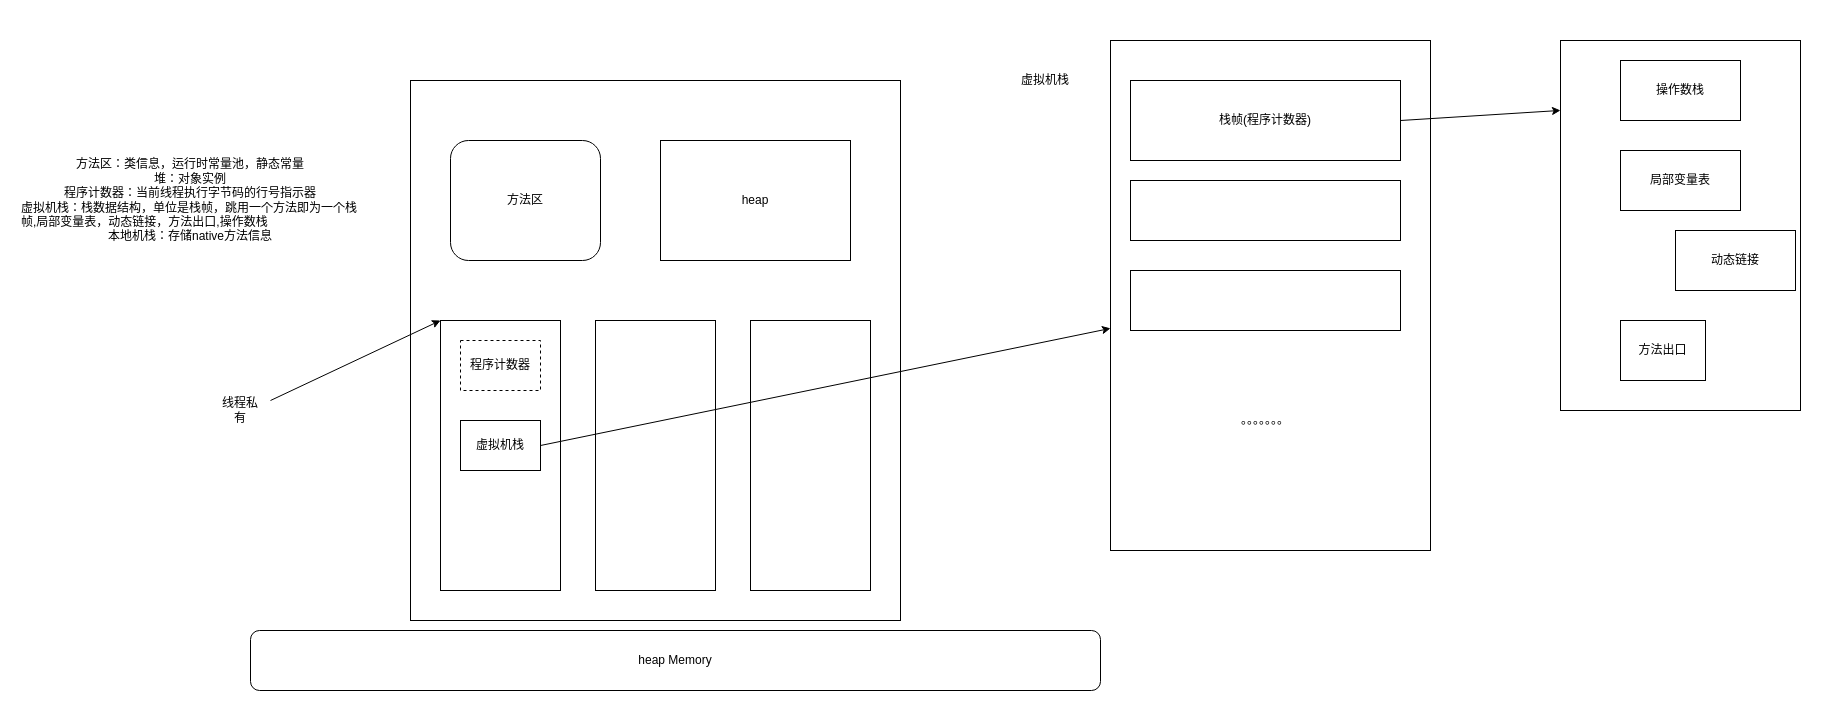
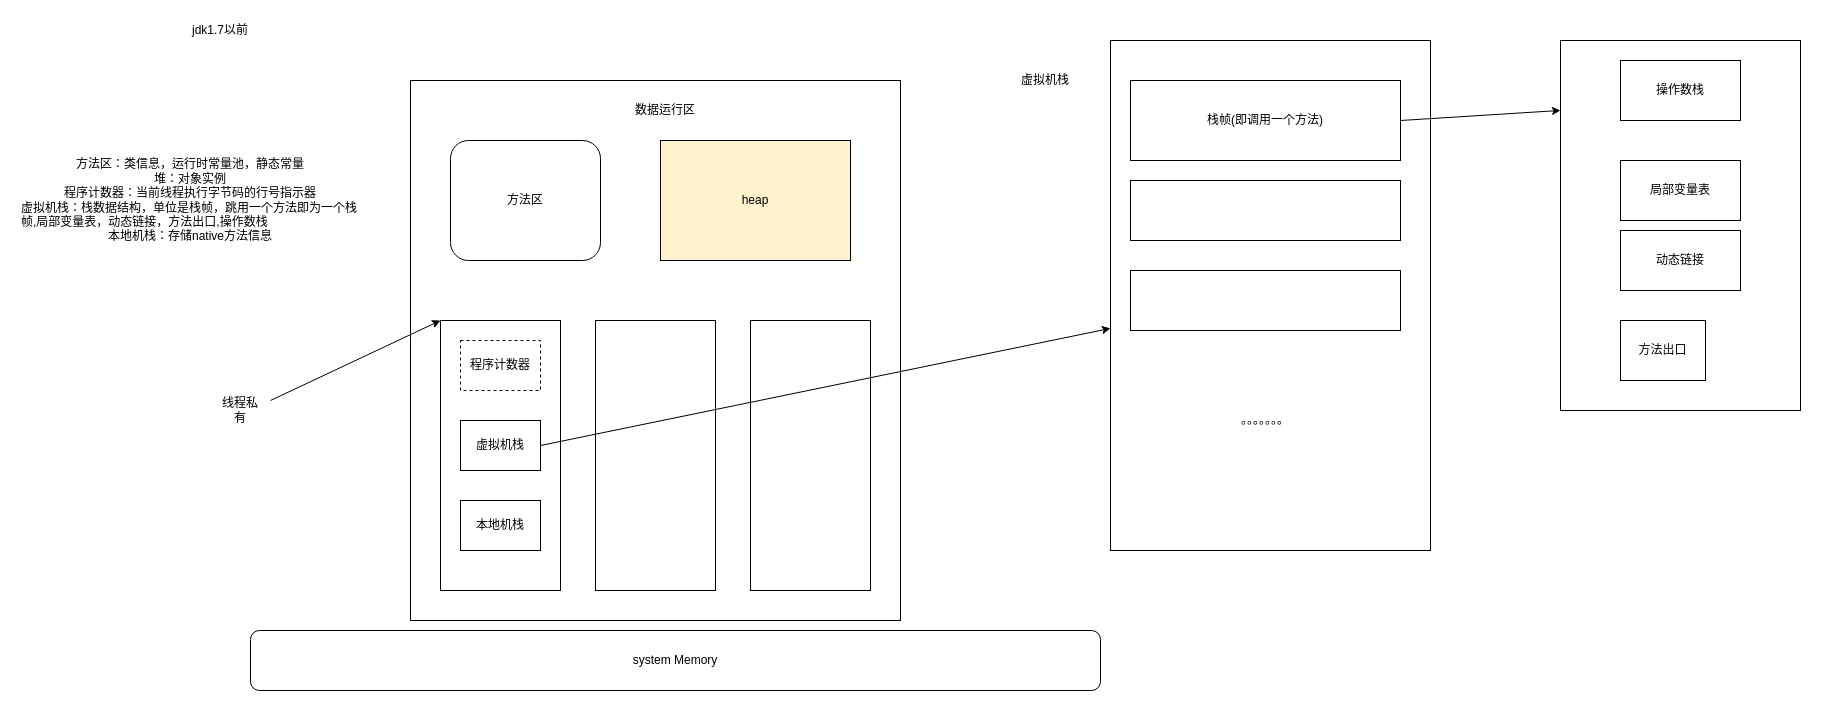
node "jdk1.7以前": added
node "数据运行区": added
node "栈帧(程序计数器)": label "栈帧(程序计数器)" -> "栈帧(即调用一个方法)"
node "局部变量表": moved (1681, 181) -> (1681, 191)
node "heap": fillcolor #ffffff -> #fff2cc
node "动态链接": moved (1736, 261) -> (1681, 261)
node "本地机栈": added
node "heap Memory": label "heap Memory" -> "system Memory"
